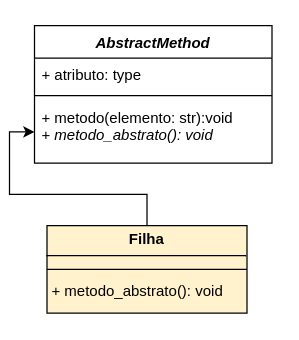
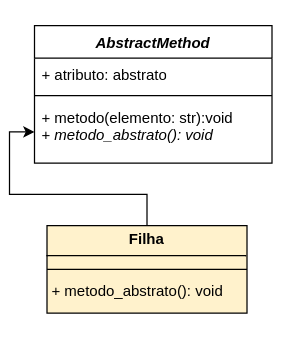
node "+ atributo: type": label "+ atributo: type" -> "+ atributo: abstrato"
